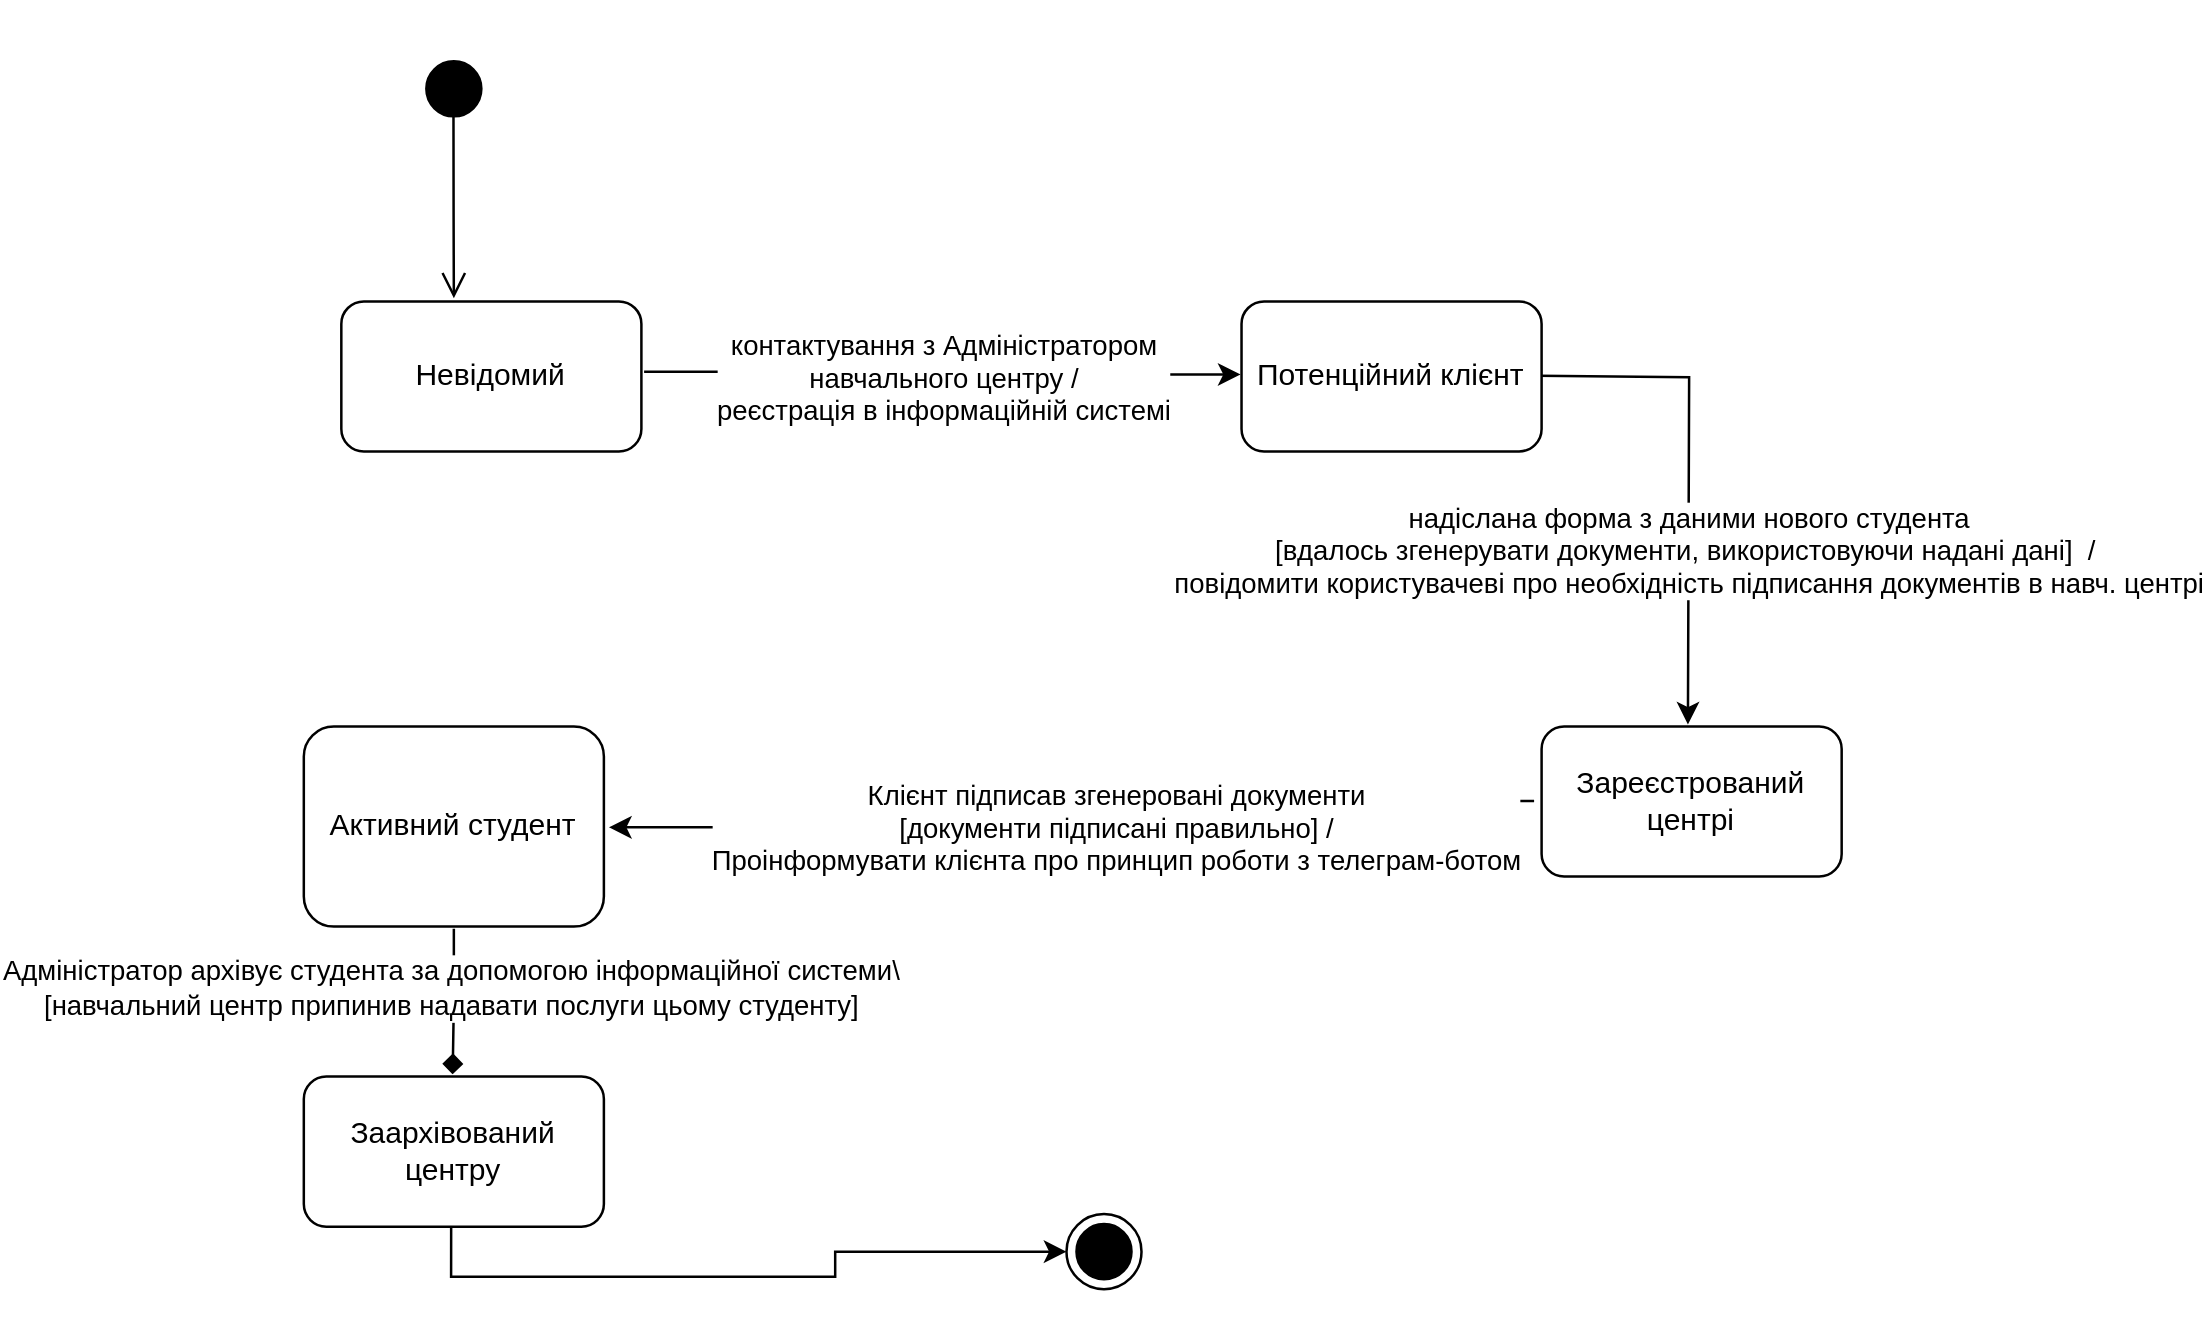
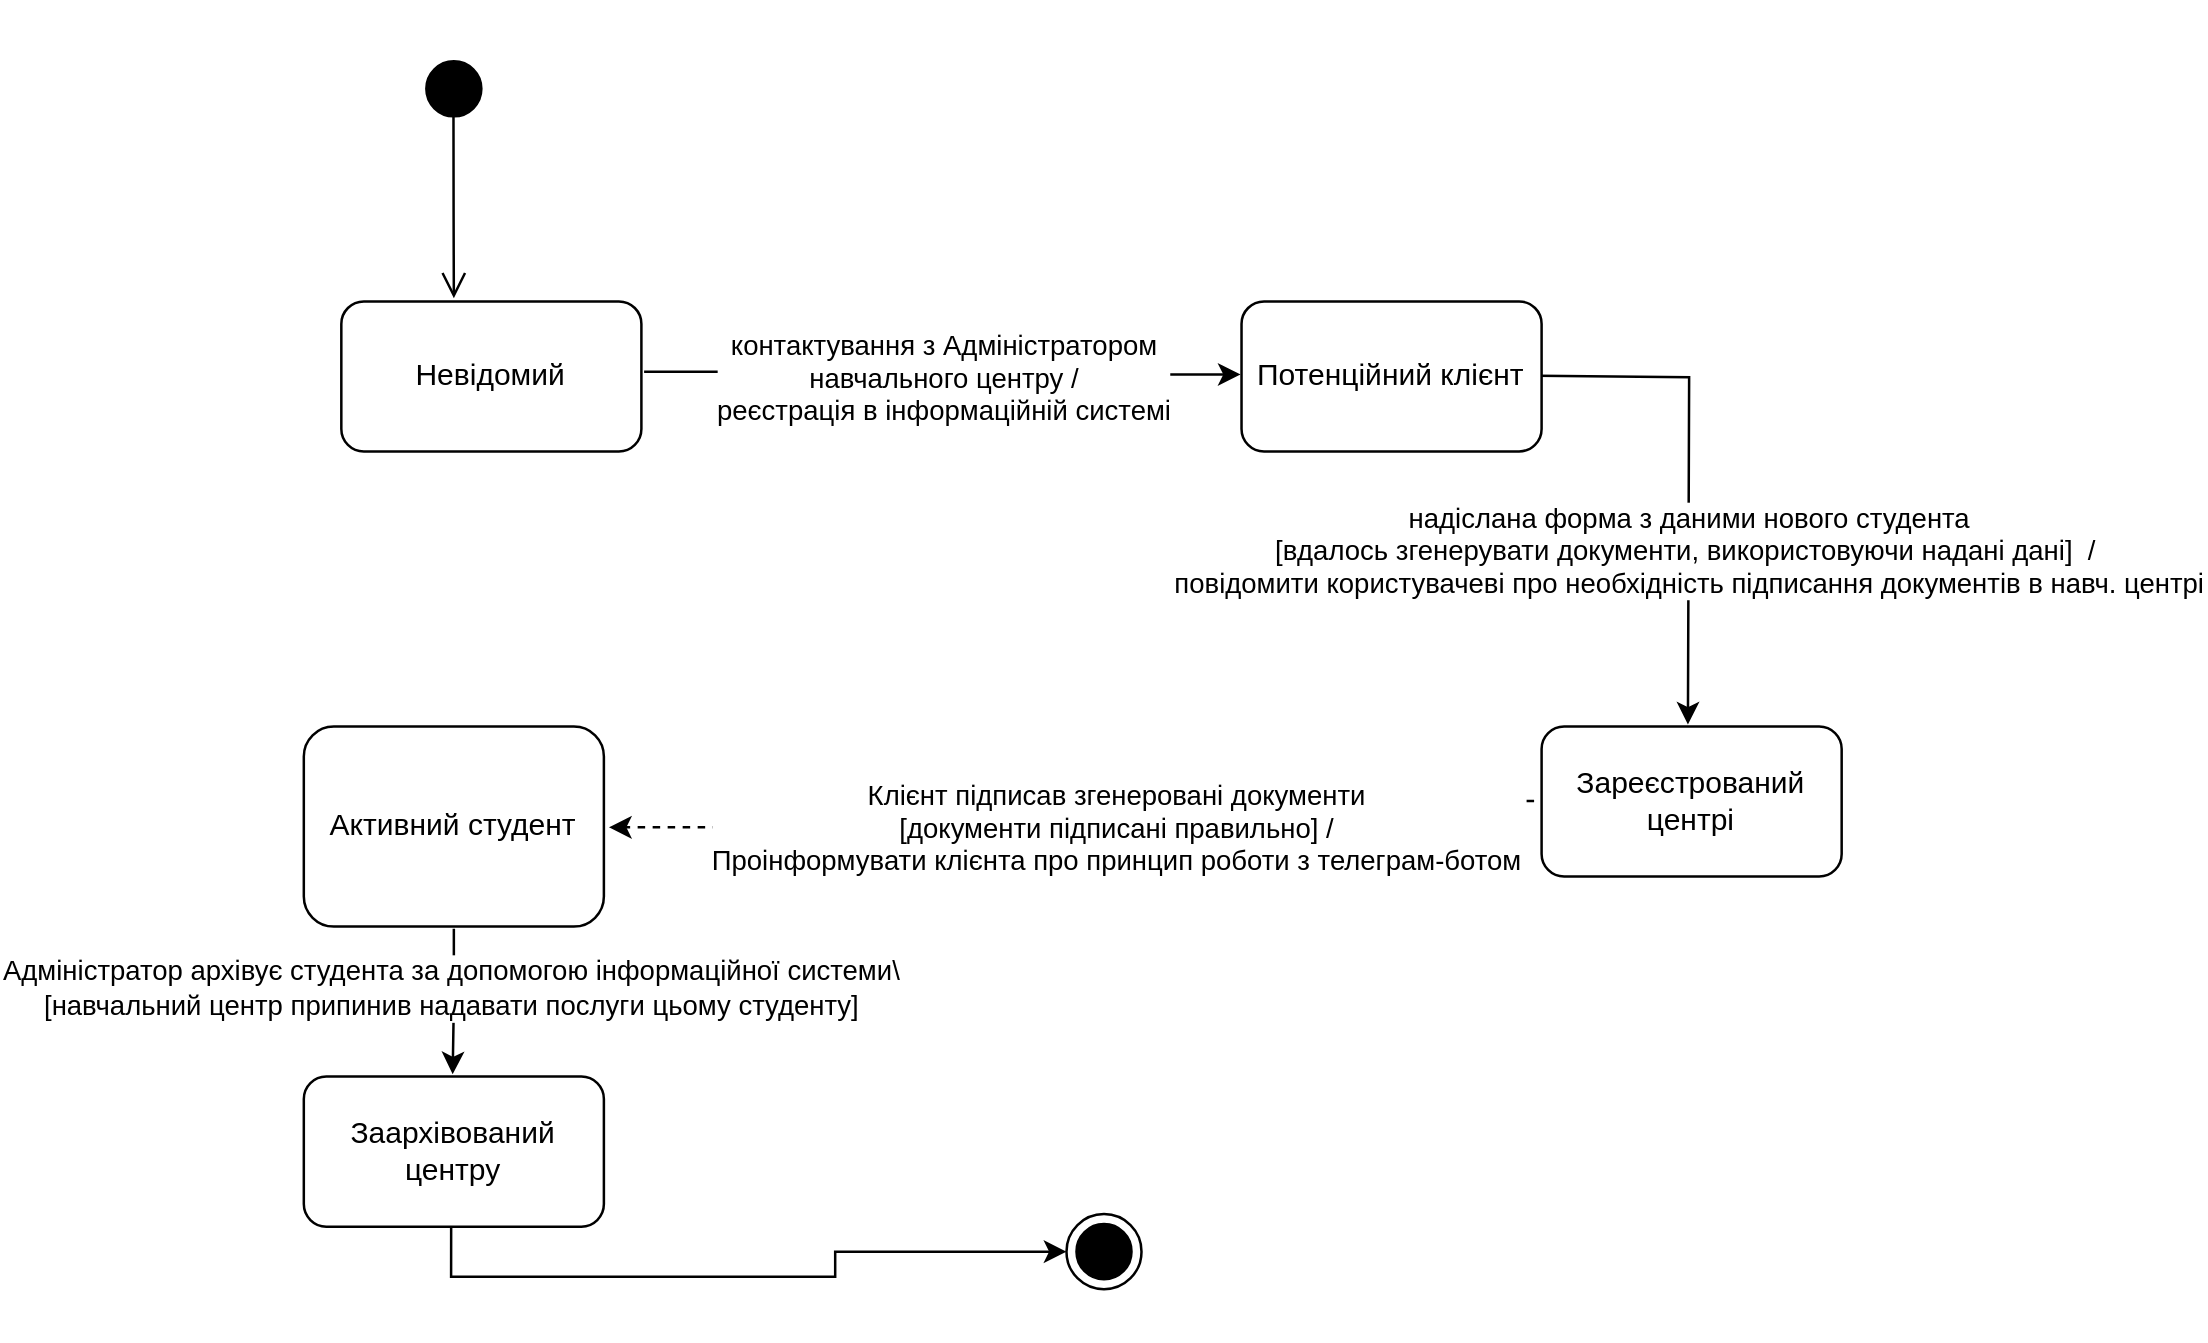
edge "Зареєстрований центрі" -> "Активний студент": style solid -> dashed
edge "Активний студент" -> "Заархівований центру": arrowhead diamond -> classic
